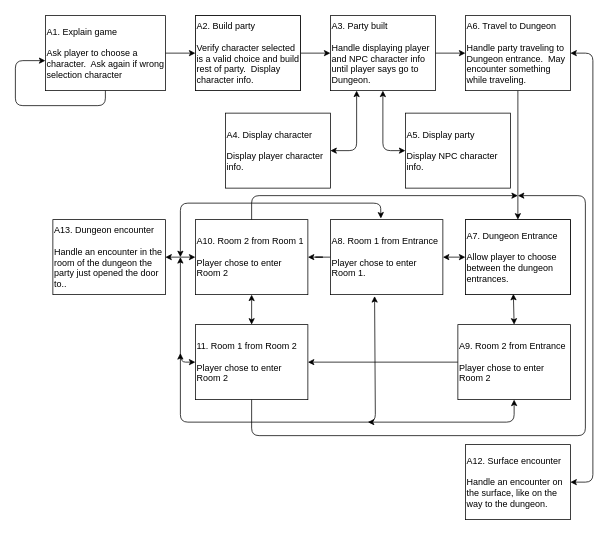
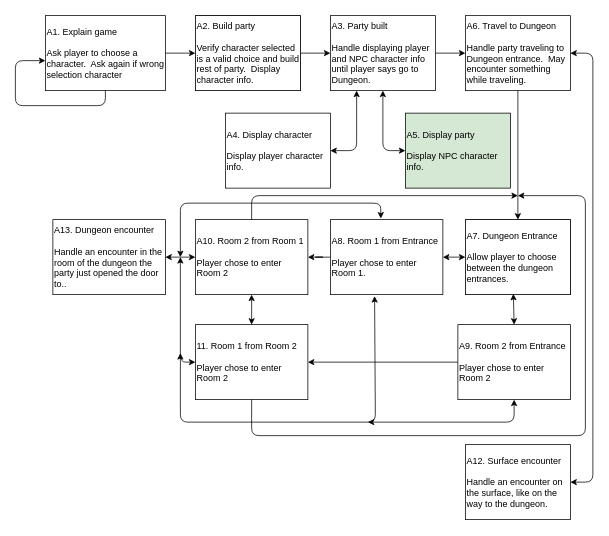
node "A5. Display party Display NPC character info.": fillcolor #ffffff -> #d5e8d4
